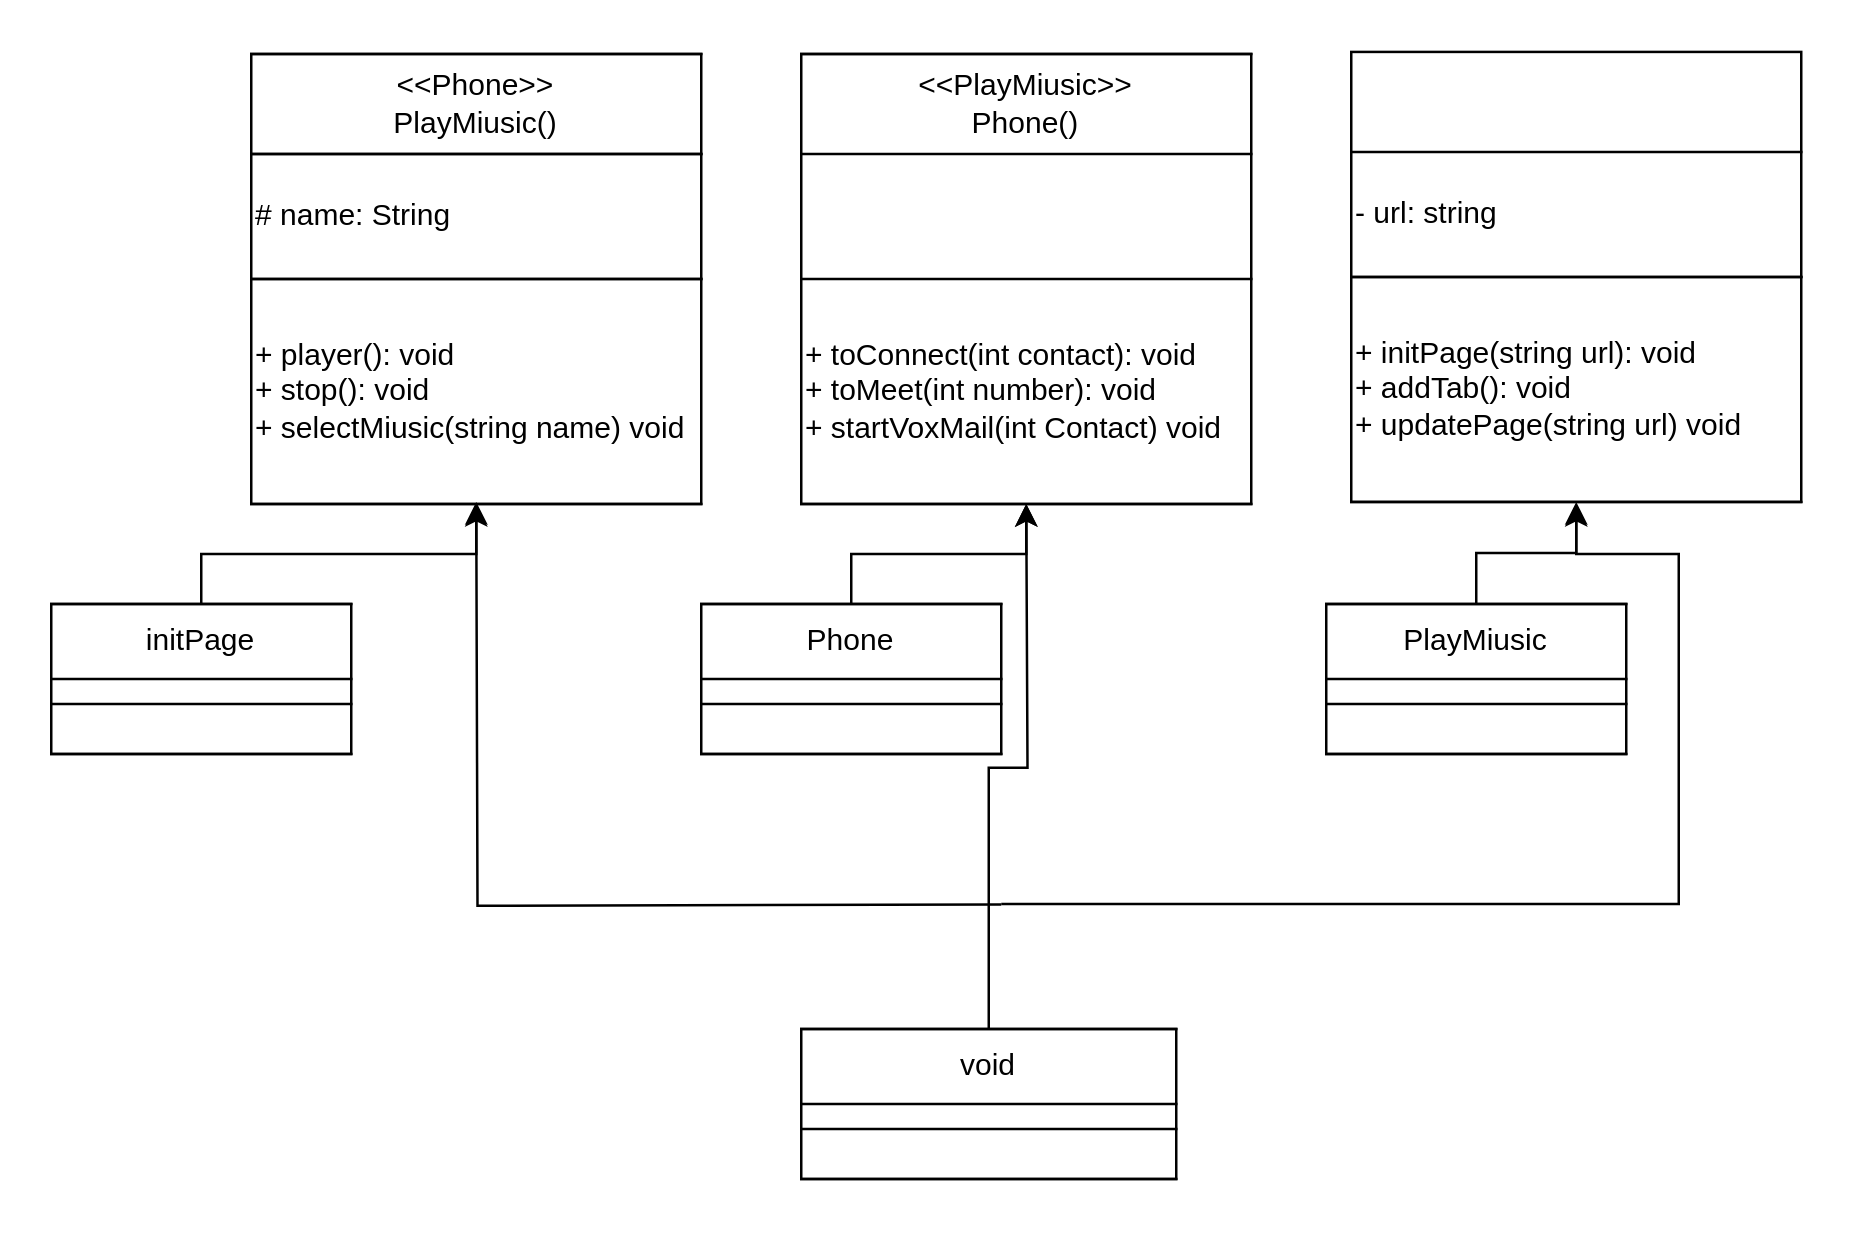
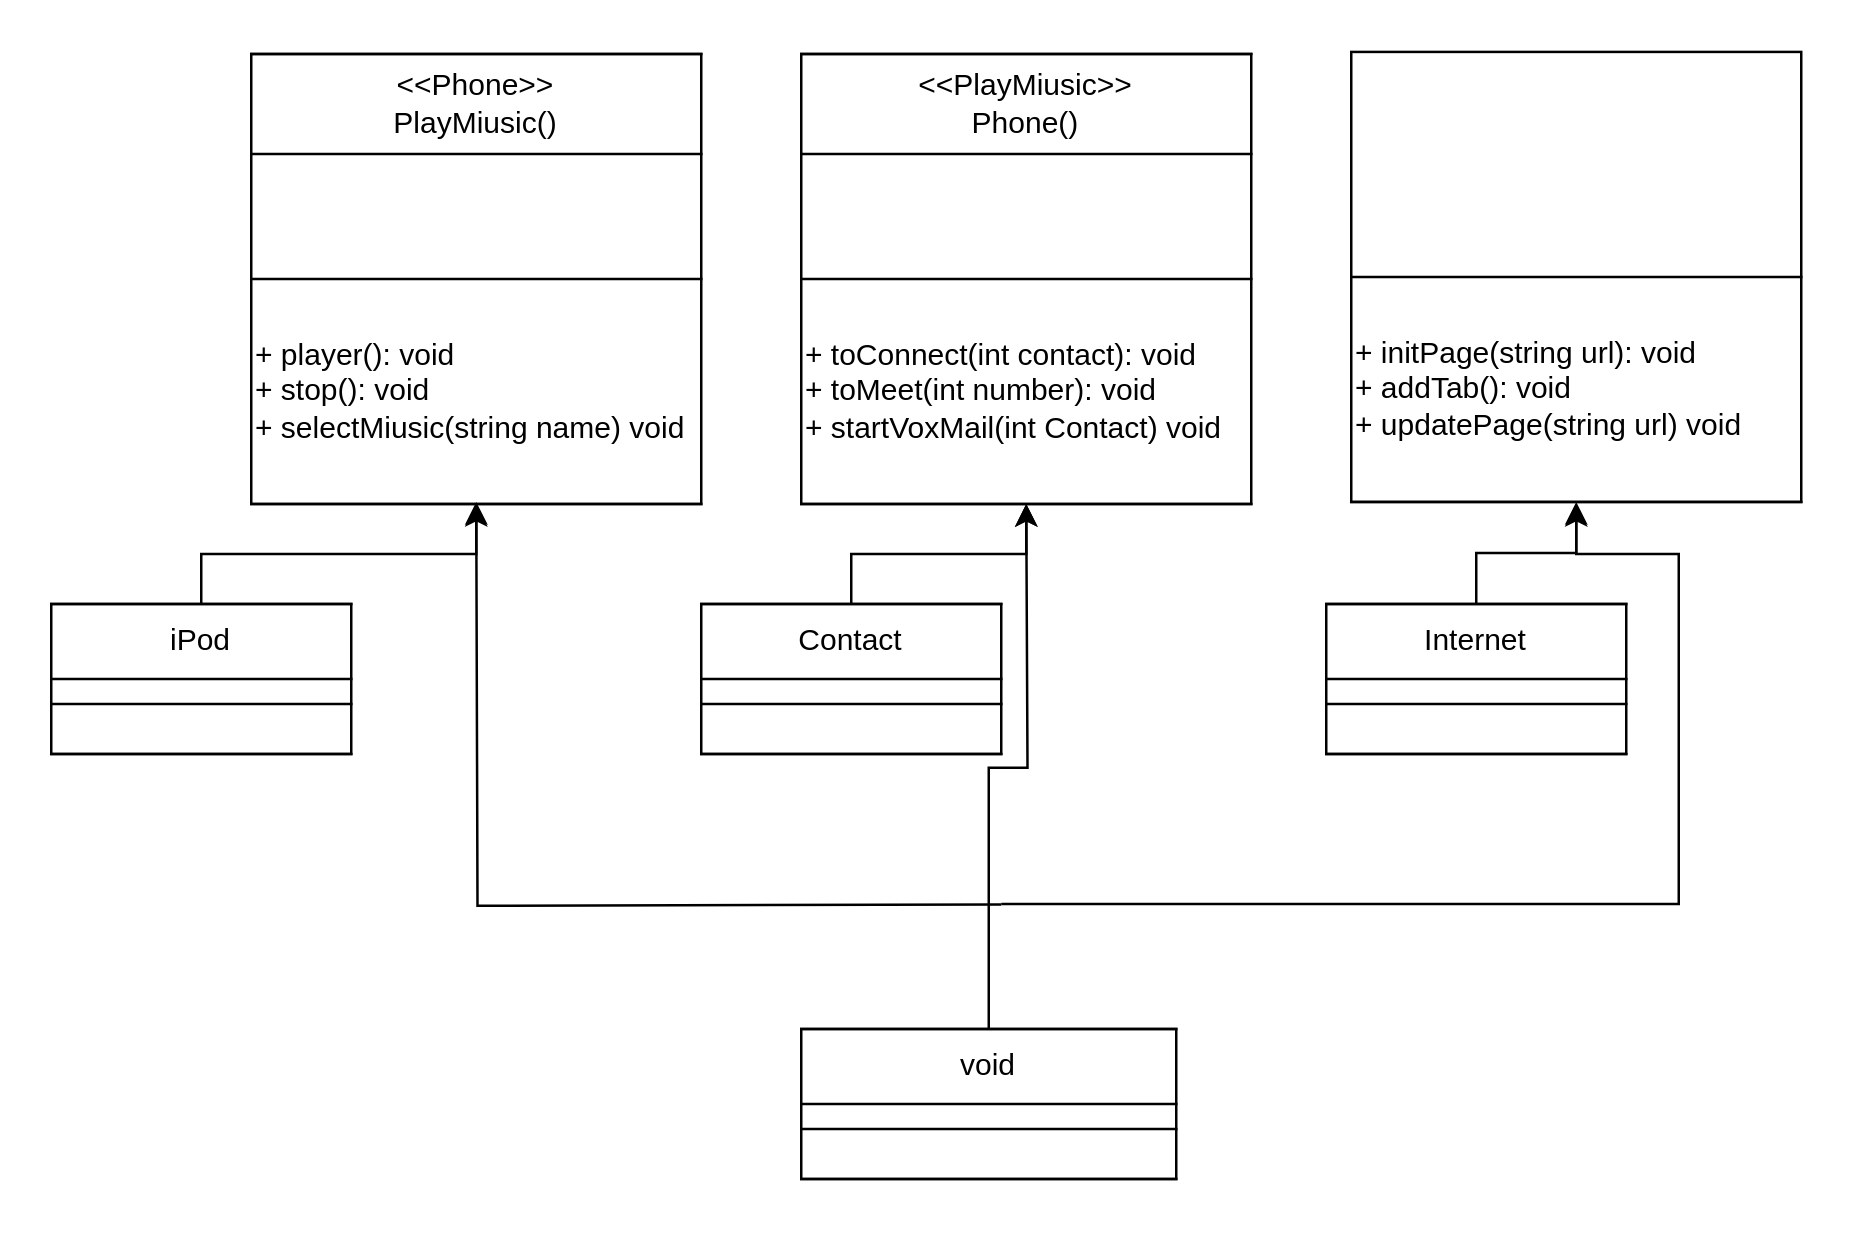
node "- url: string": removed
node "# name: String": removed
node "initPage": label "initPage" -> "iPod"
node "Phone": label "Phone" -> "Contact"
node "PlayMiusic": label "PlayMiusic" -> "Internet"
